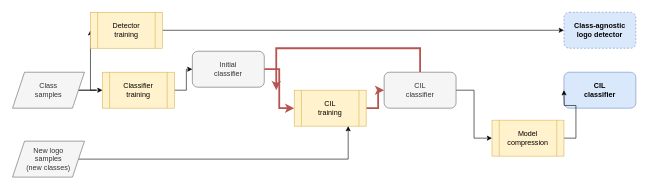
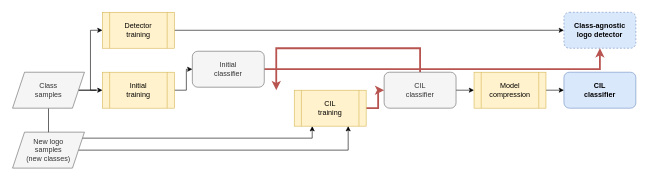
node "Detector training": moved (126, 30) -> (138, 30)
node "Classifier training": label "Classifier training" -> "Initial training"
edge "Initial classifier" -> "CIL training": now "Initial classifier" -> "Class-agnostic logo detector"
edge "Class samples" -> "CIL training": added
node "Model compression": moved (528, 138) -> (510, 90)
node "New logo samples (new classes)": moved (48, 159) -> (48, 150)
